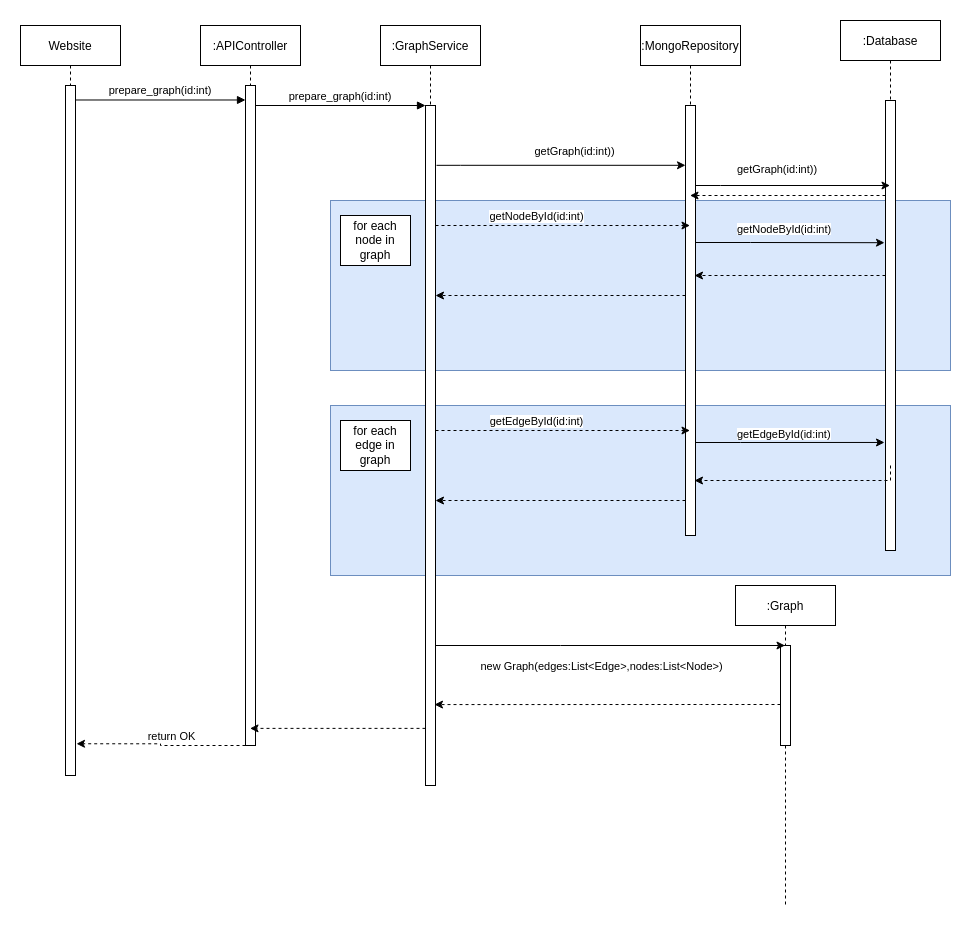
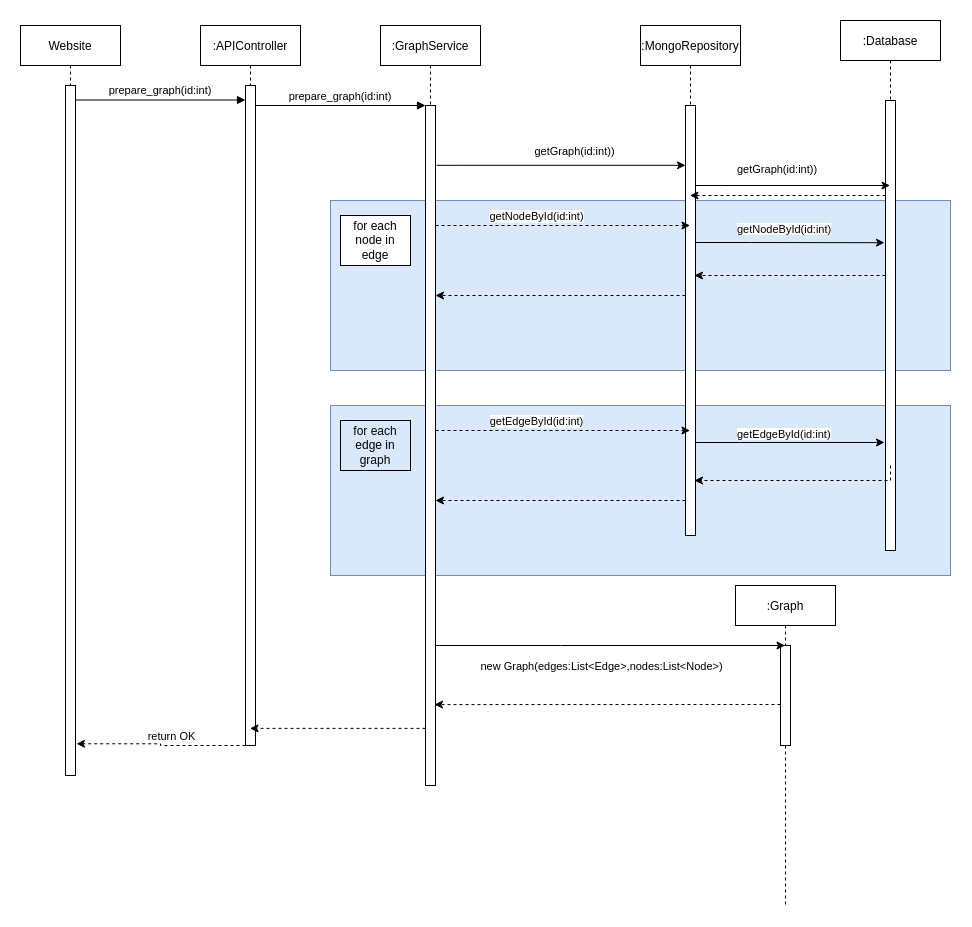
node "for each node in graph": label "for each node in graph" -> "for each node in edge"
node "for each edge in graph": fillcolor #ffffff -> #dae8fc
